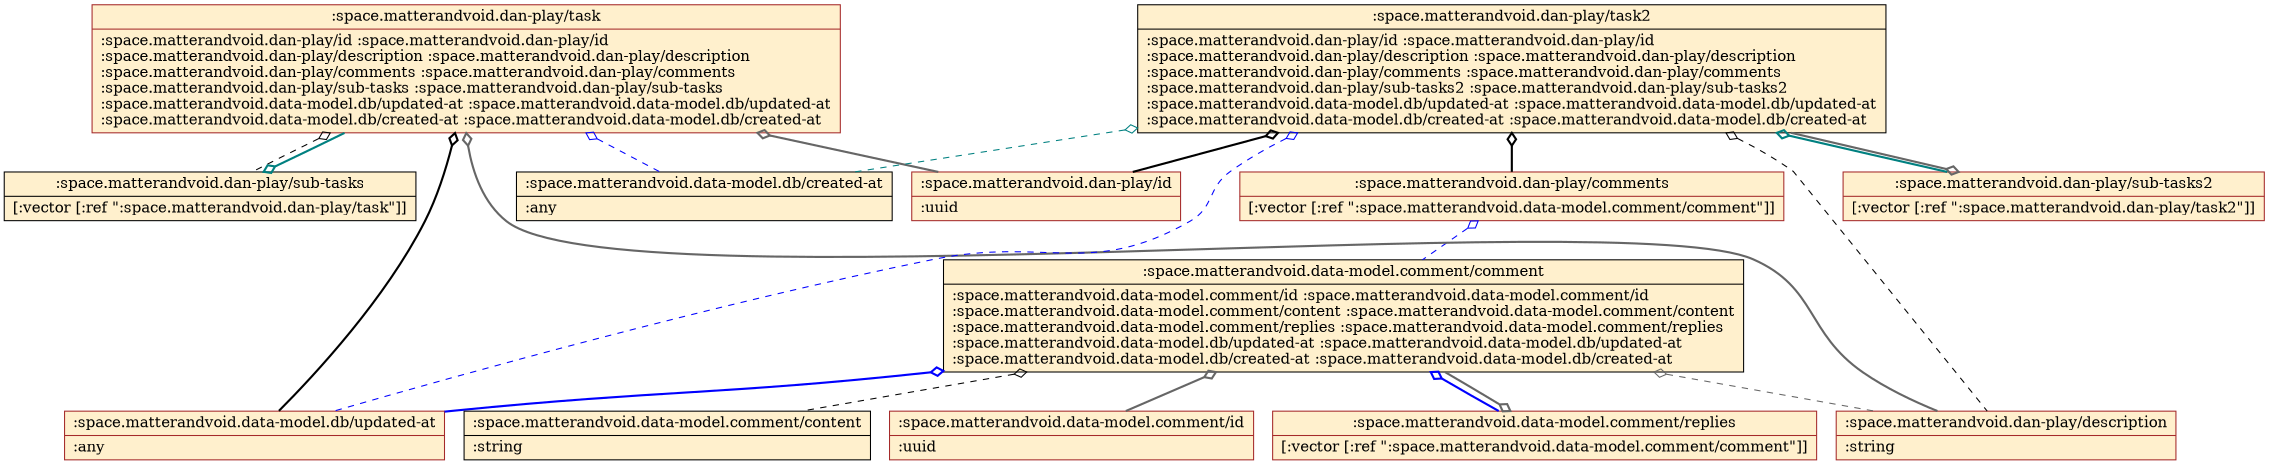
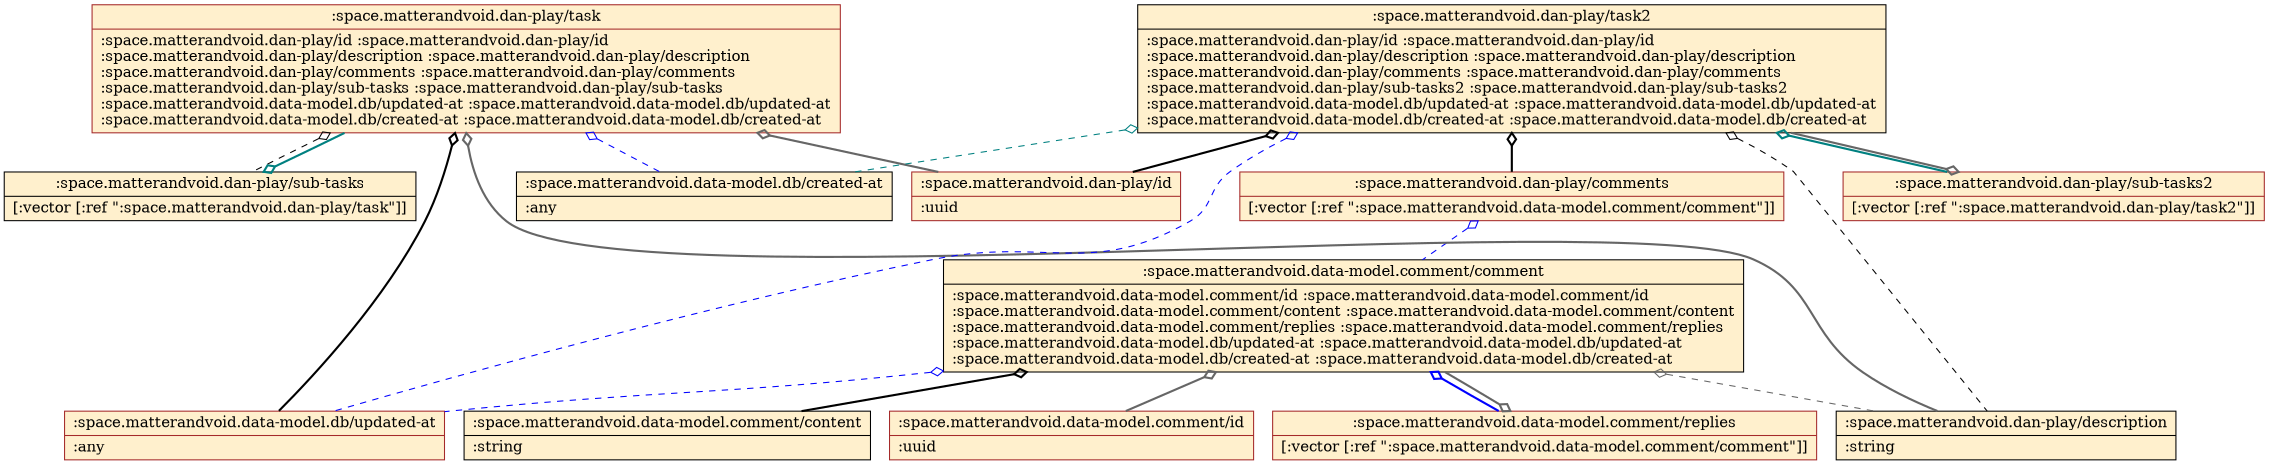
edge ":space.matterandvoid.data-model.db/updated-at" -> ":space.matterandvoid.data-model.comment/comment": style bold -> dashed
edge ":space.matterandvoid.data-model.comment/content" -> ":space.matterandvoid.data-model.comment/comment": style dashed -> bold
node ":space.matterandvoid.dan-play/description": color brown -> black
